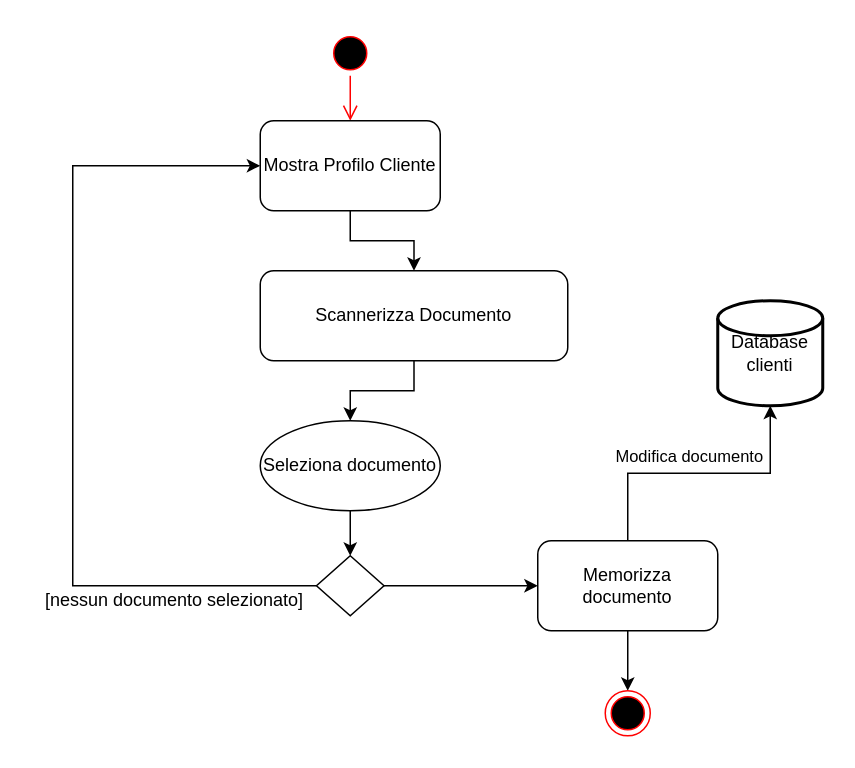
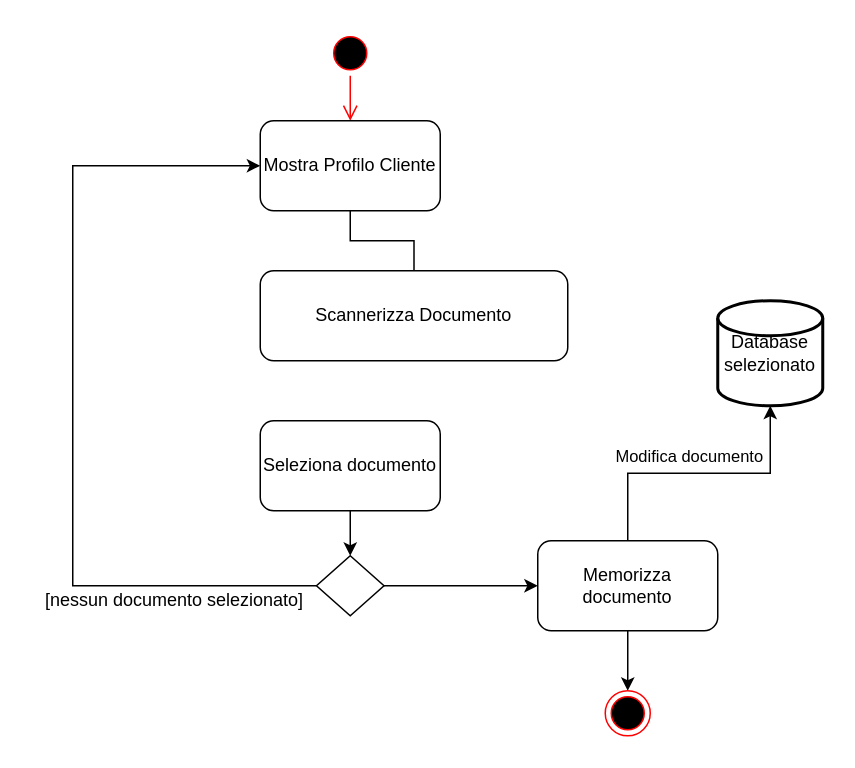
edge "Mostra Profilo Cliente" -> "Scannerizza Documento": arrowhead classic -> none
node "Database clienti": label "Database clienti" -> "Database selezionato"
edge "Scannerizza Documento" -> "Seleziona documento": removed
node "Seleziona documento": shape ellipse -> rounded rectangle
